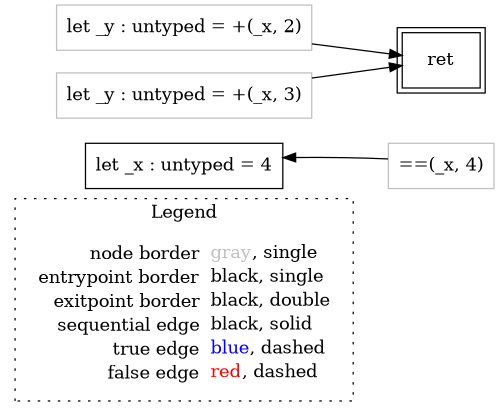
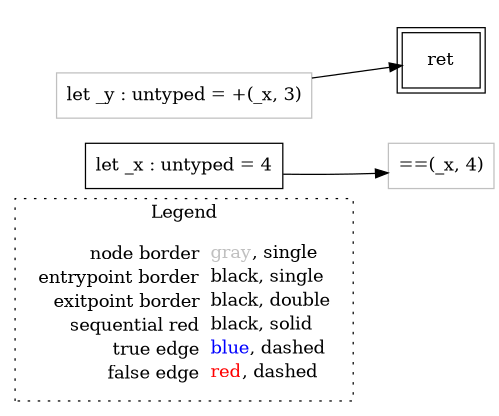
node "let _y : untyped = +(_x, 2)": removed
edge "==(_x, 4)" -> "let _x : untyped = 4": reversed
node "node border": text "sequential edge" -> "sequential red"
